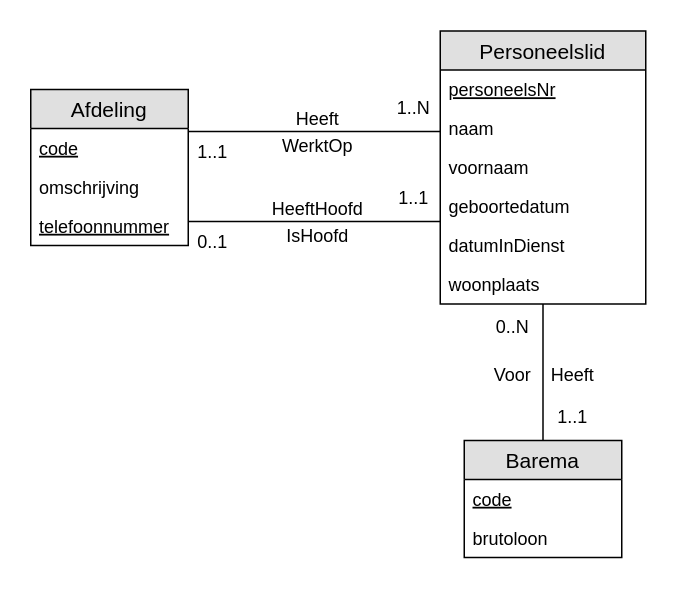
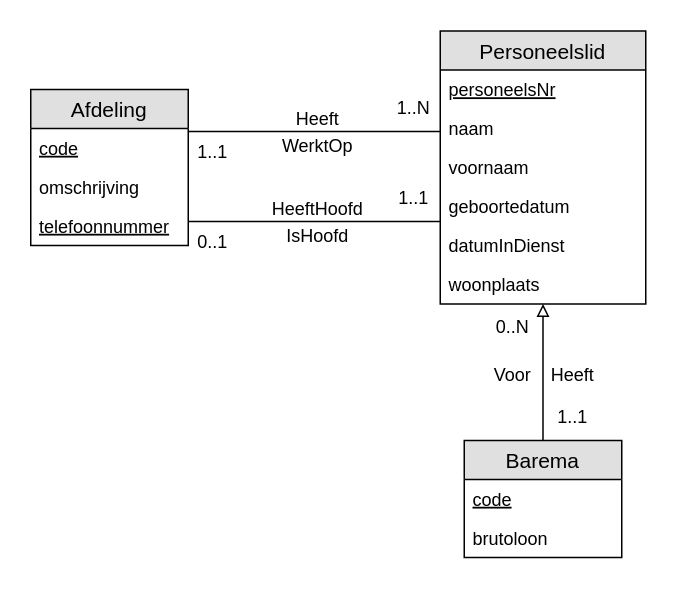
edge "Personeelslid" -- "Barema": arrowhead none -> block
